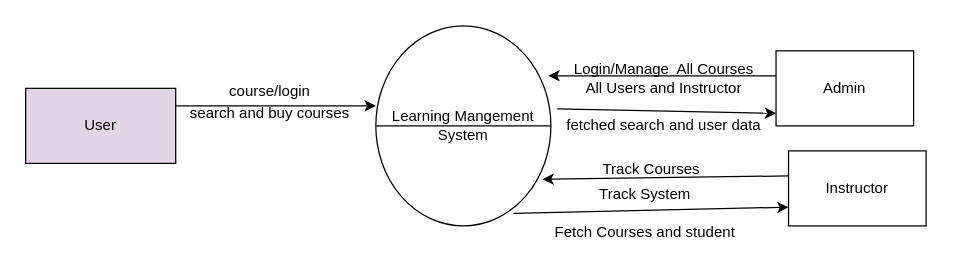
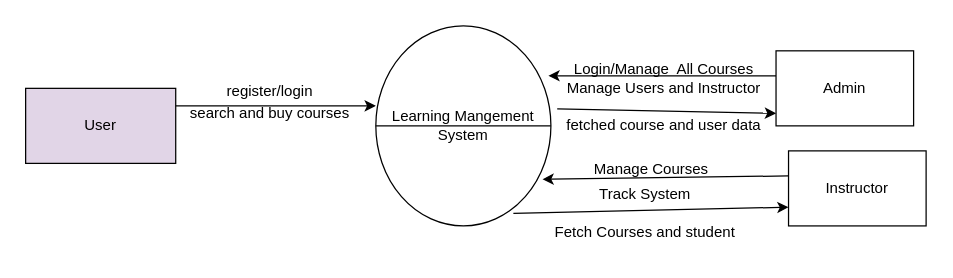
node "All Users and Instructor": label "All Users and Instructor" -> "Manage Users and Instructor"
node "course/login": label "course/login" -> "register/login"
node "fetched search and user data": label "fetched search and user data" -> "fetched course and user data"
node "Track Courses": label "Track Courses" -> "Manage Courses"
